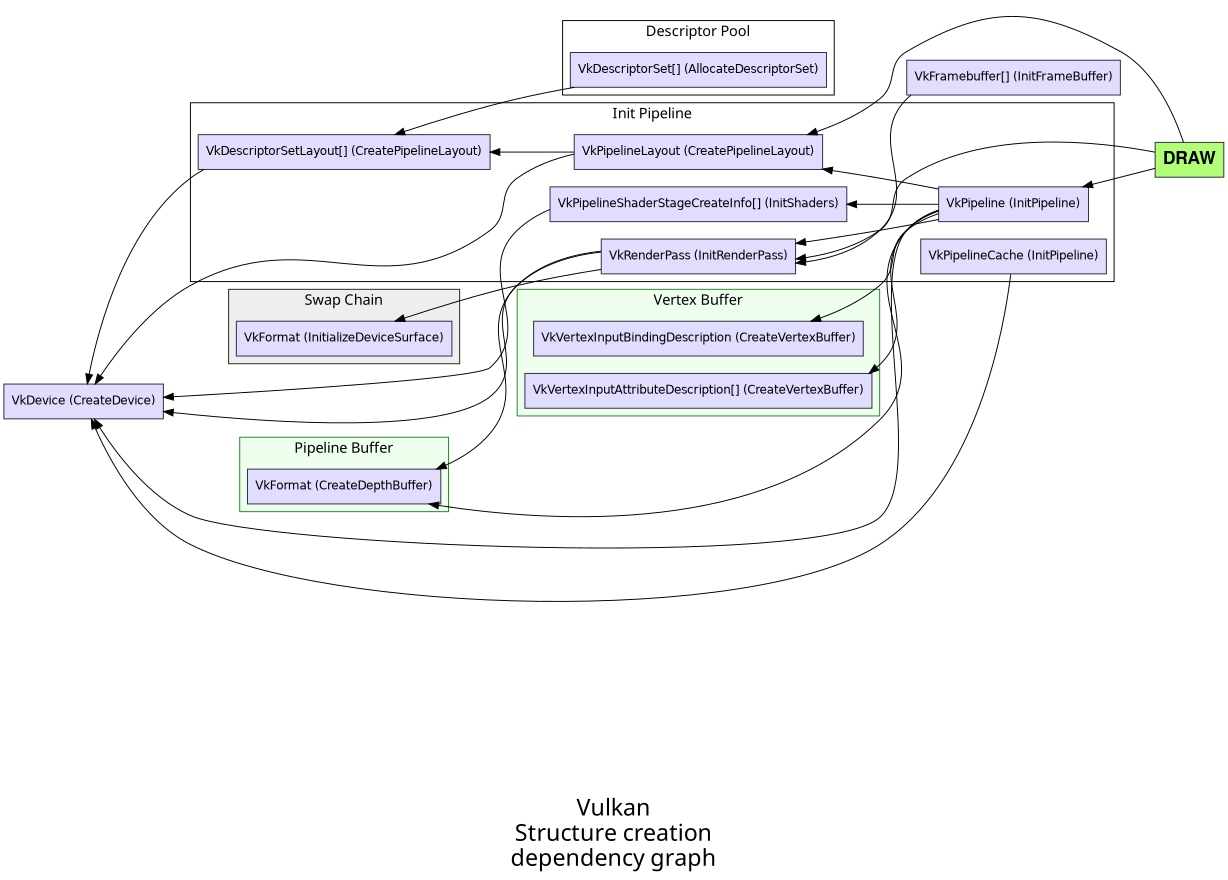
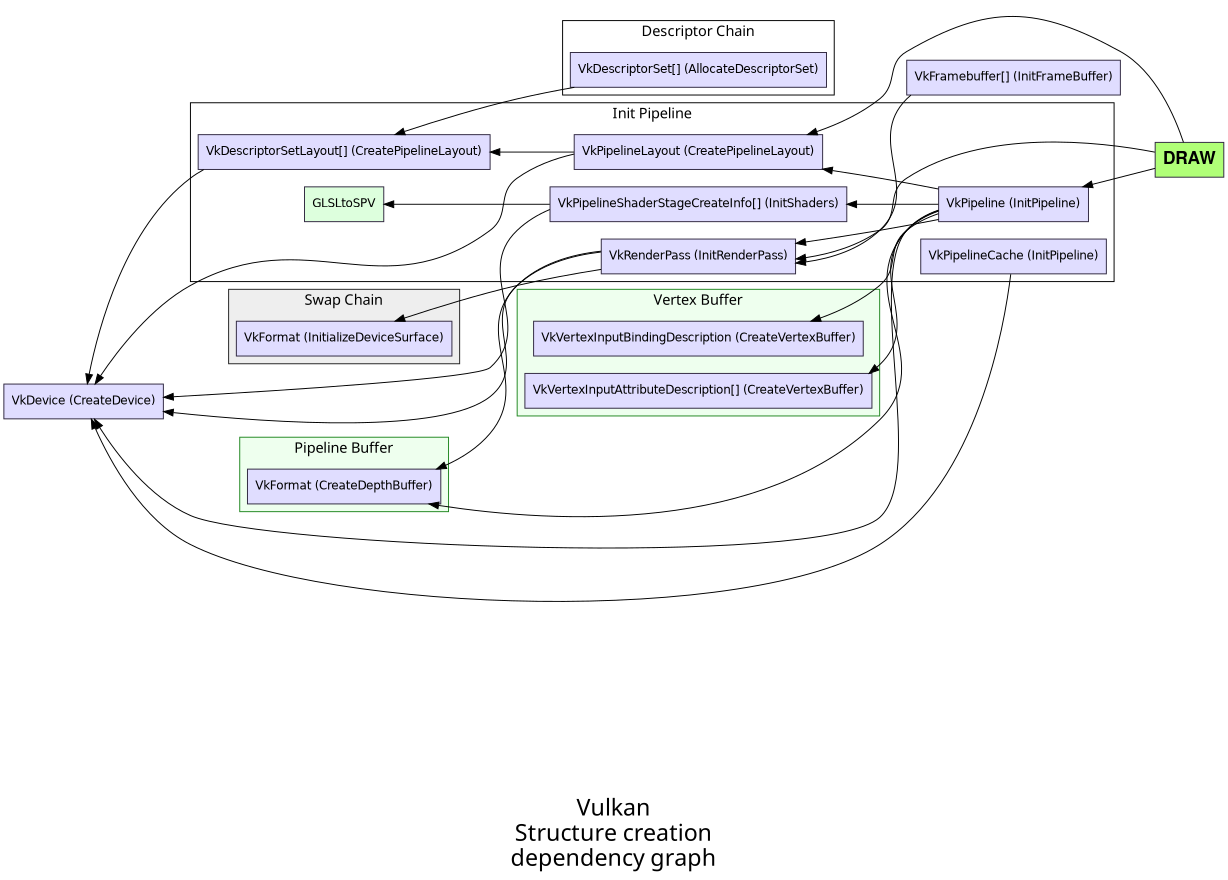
cluster "Descriptor Pool": label "Descriptor Pool" -> "Descriptor Chain"
node "GLSLtoSPV": added
